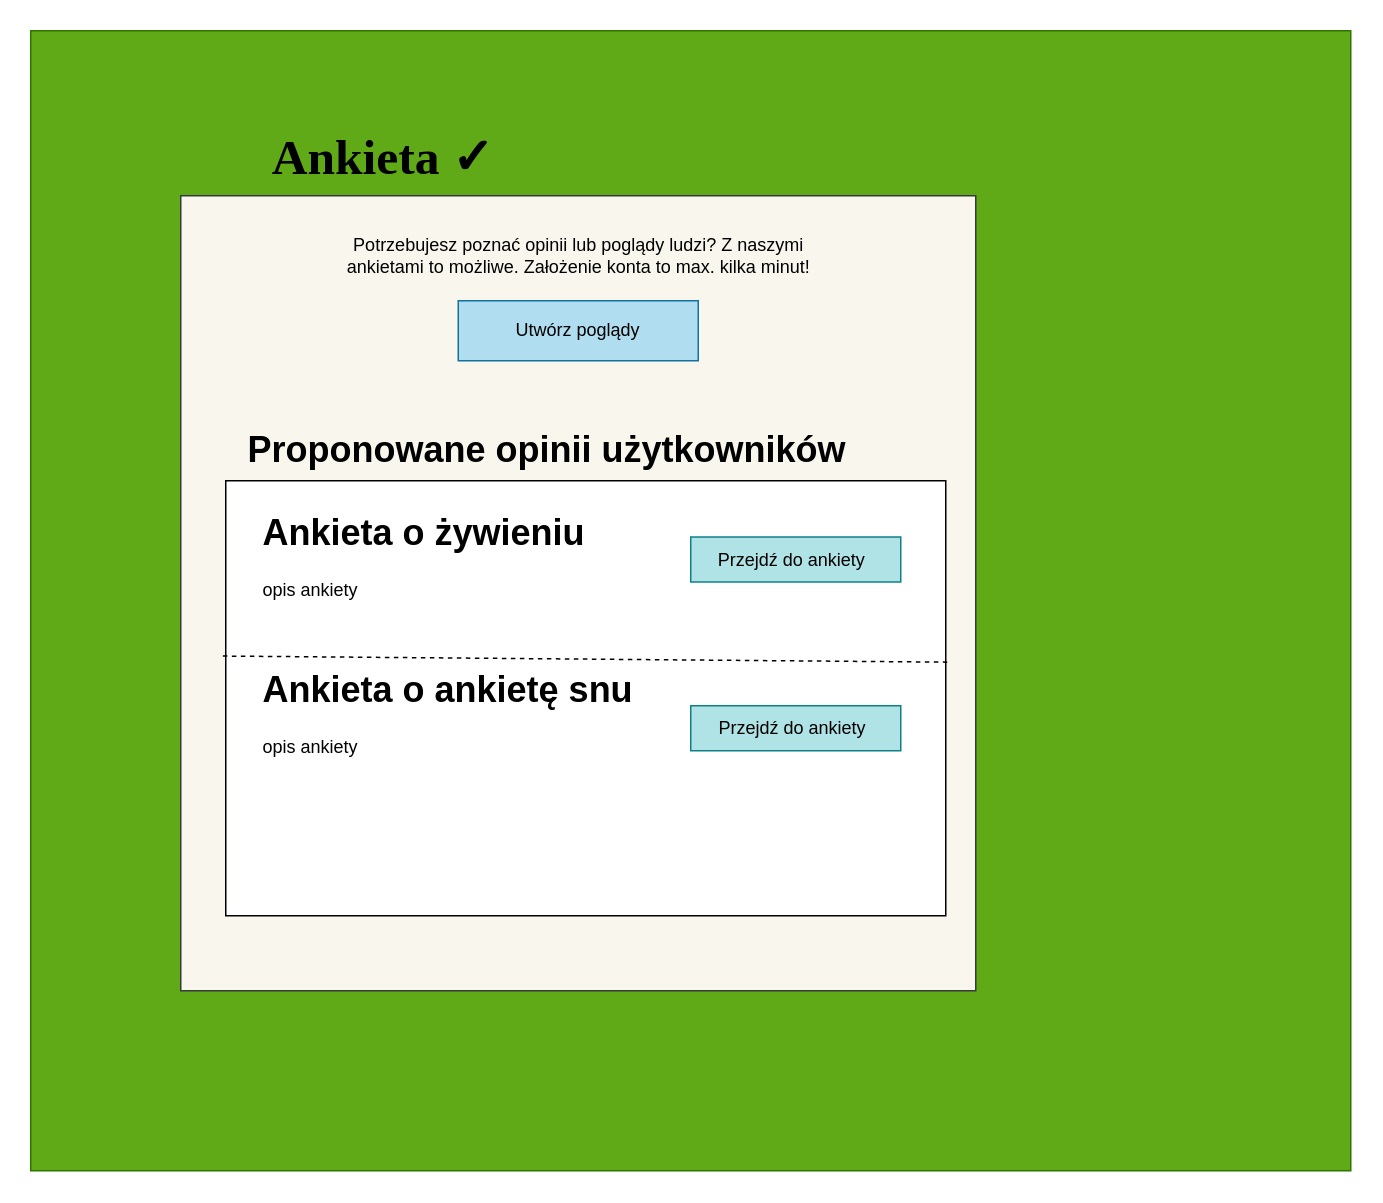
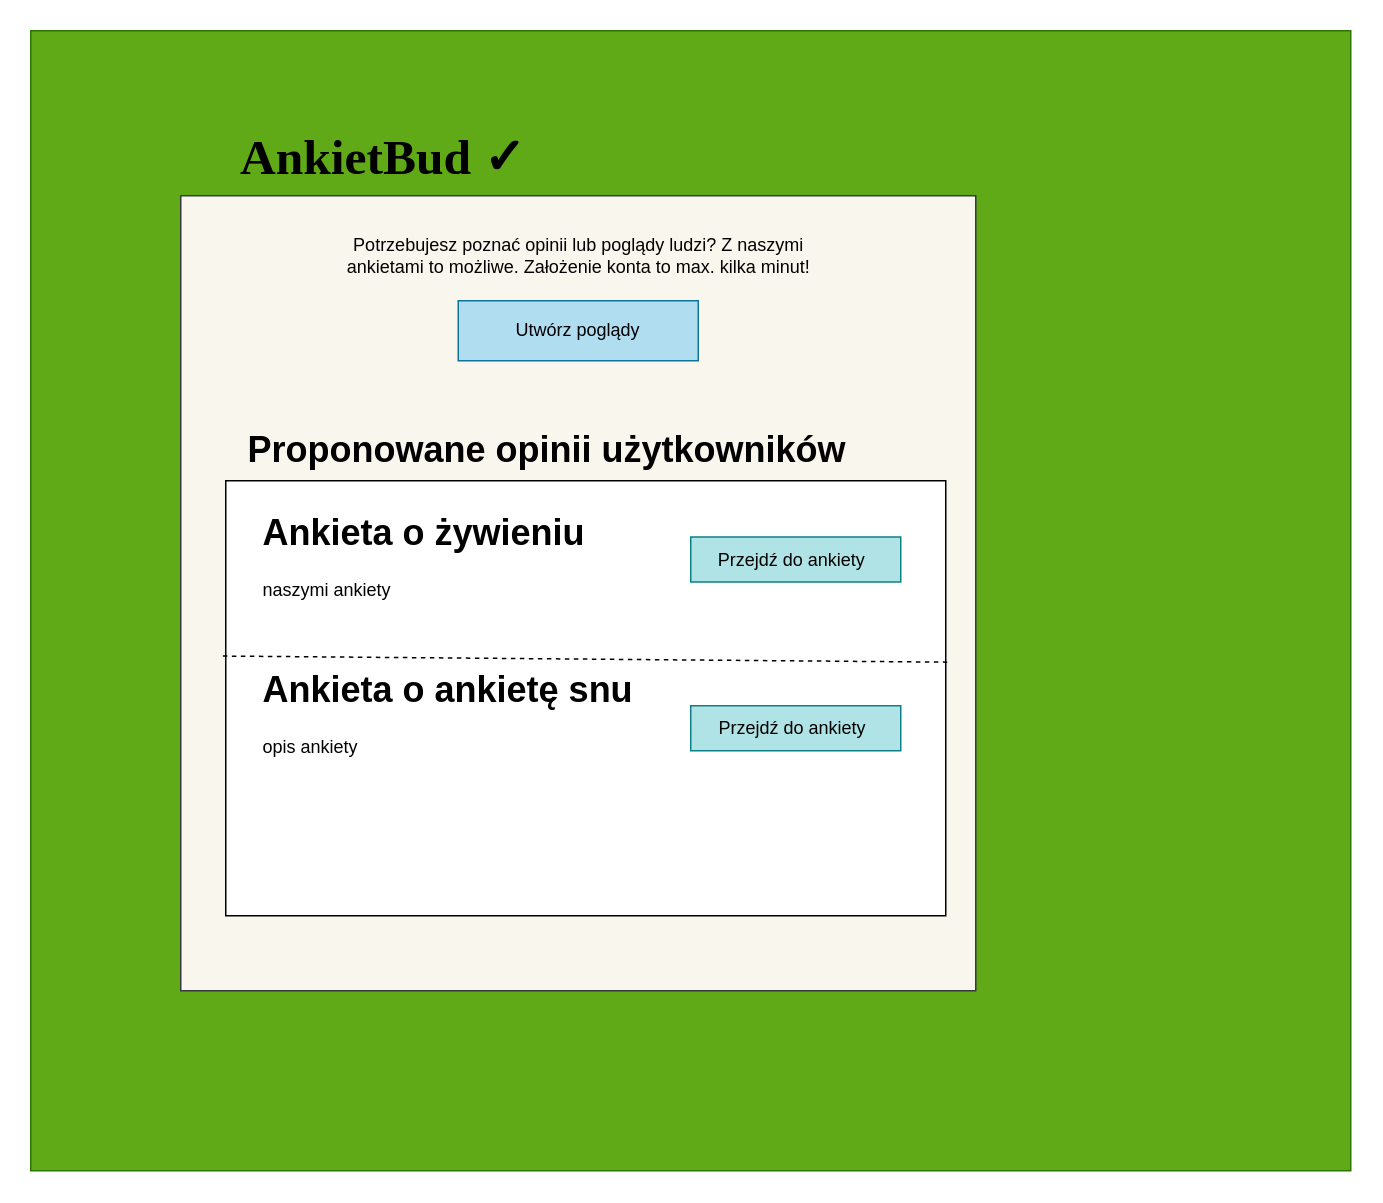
node "Ankieta ✓": label "Ankieta ✓" -> "AnkietBud ✓"
node "Ankieta o żywieniu opis ankiety": label "Ankieta o żywieniu opis ankiety" -> "Ankieta o żywieniu naszymi ankiety"
